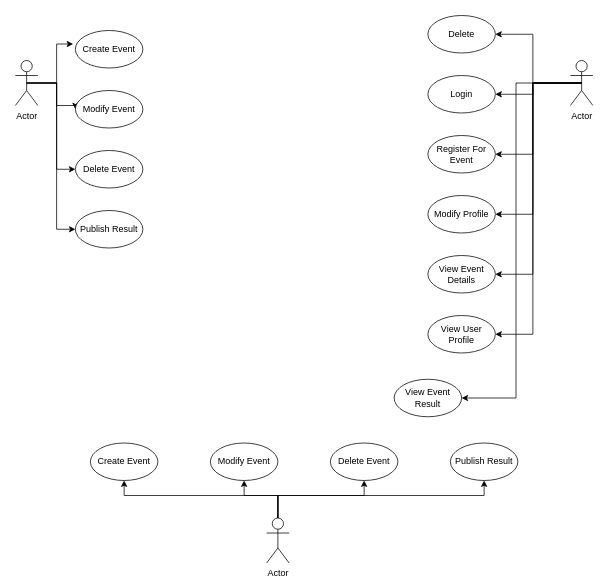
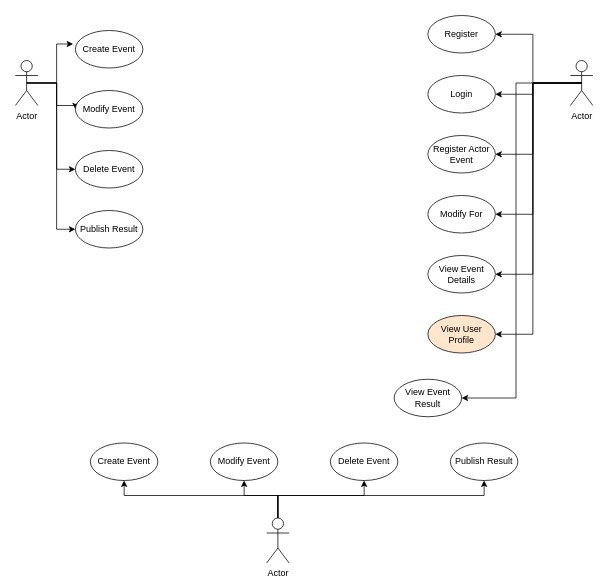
node "Delete": label "Delete" -> "Register"
node "Register For Event": label "Register For Event" -> "Register Actor Event"
node "Modify Profile": label "Modify Profile" -> "Modify For"
node "View User Profile": fillcolor #ffffff -> #ffe6cc
